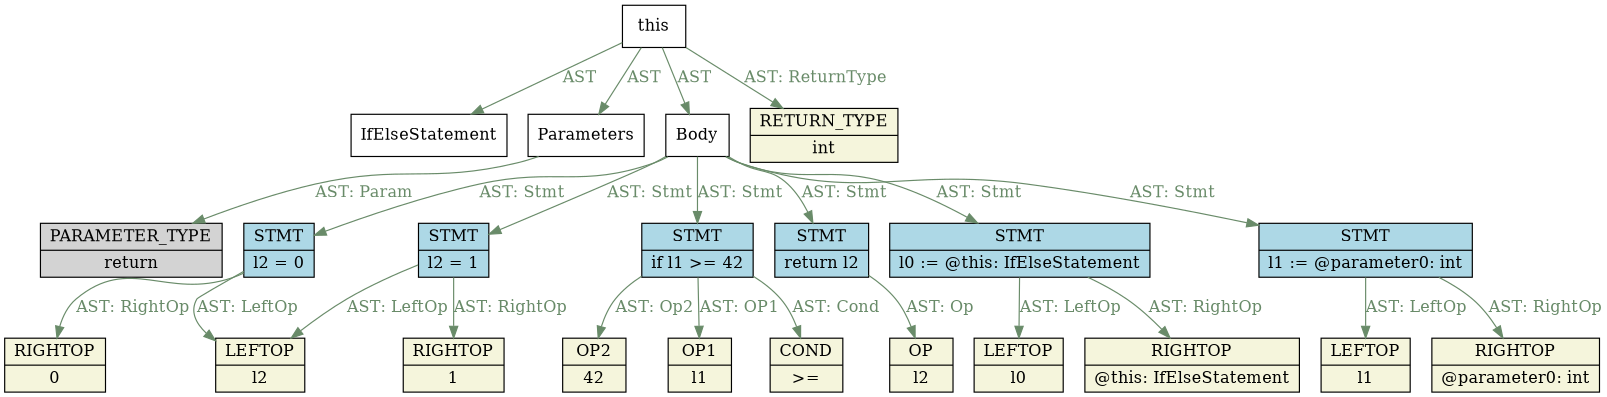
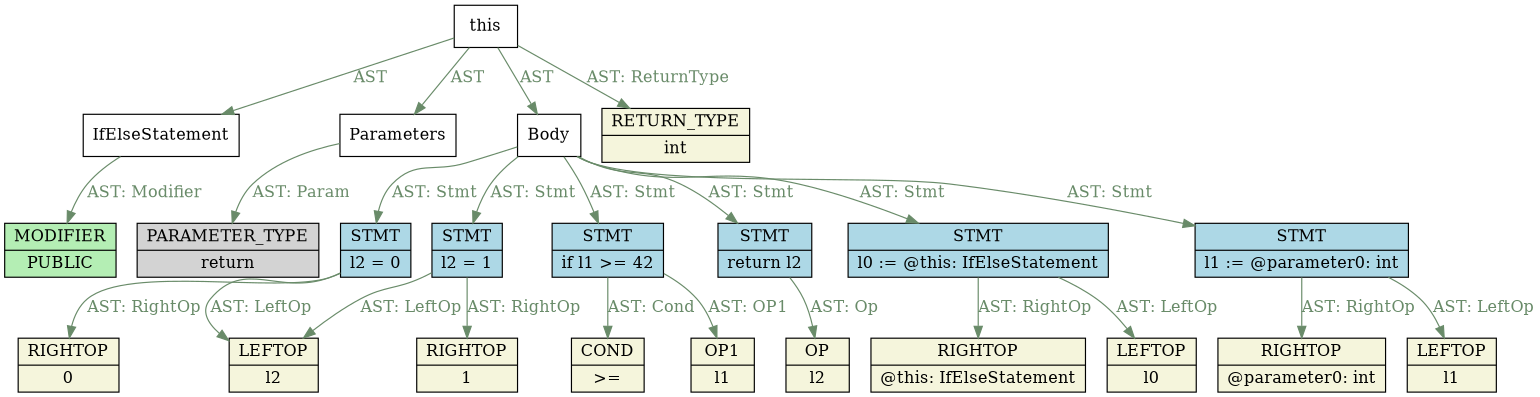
node "MODIFIER": added
node "OP2": removed
